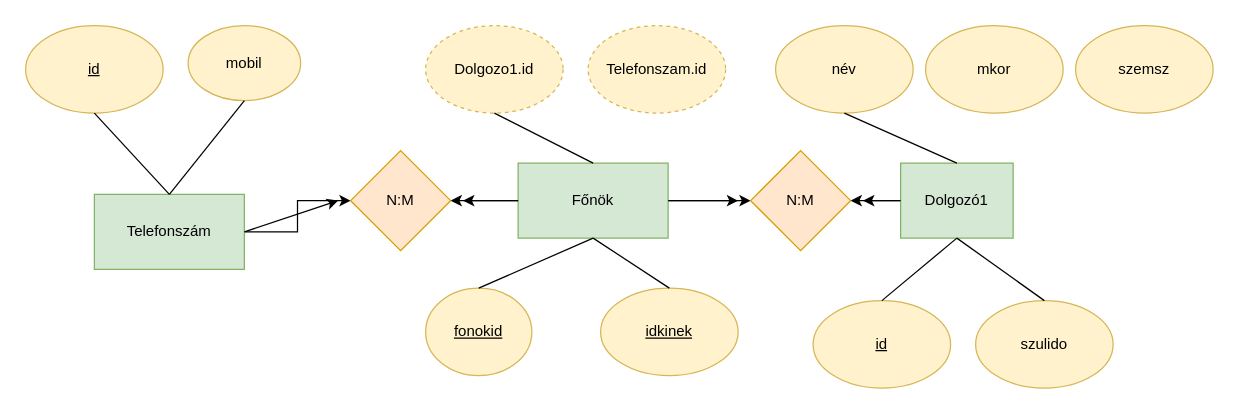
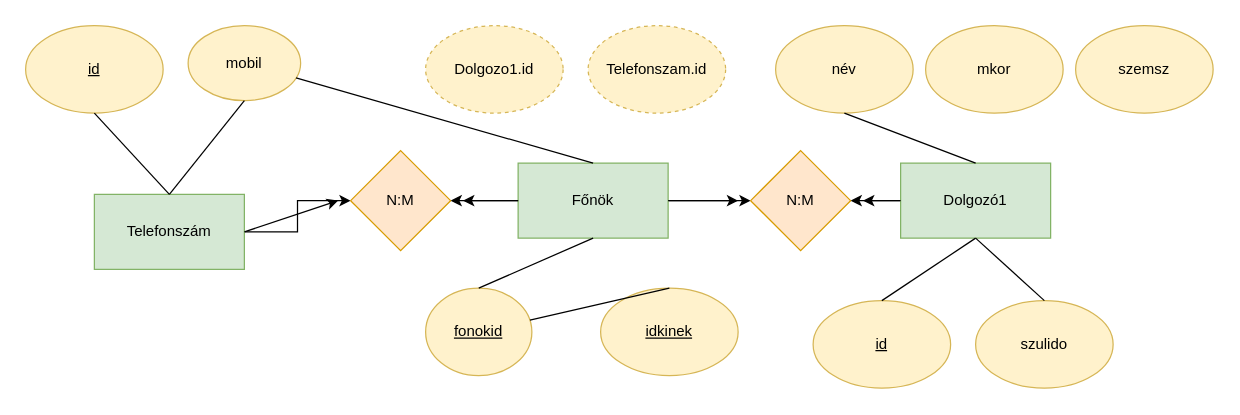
edge "Dolgozo1.id" -- "Főnök": now "mobil" -- "Főnök"
node "Dolgozó1": size 113x75 -> 150x75
edge "Főnök" -- "idkinek": now "fonokid" -- "idkinek"
